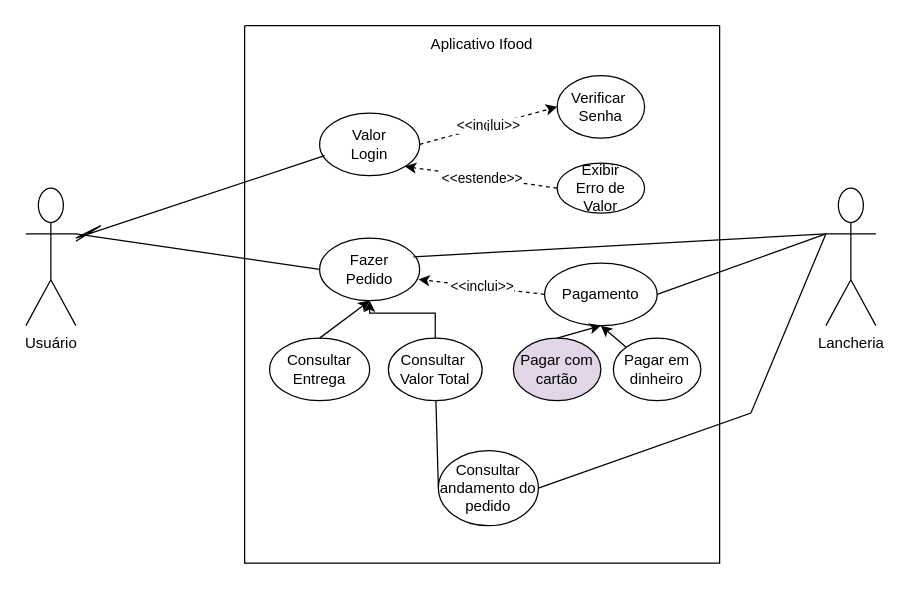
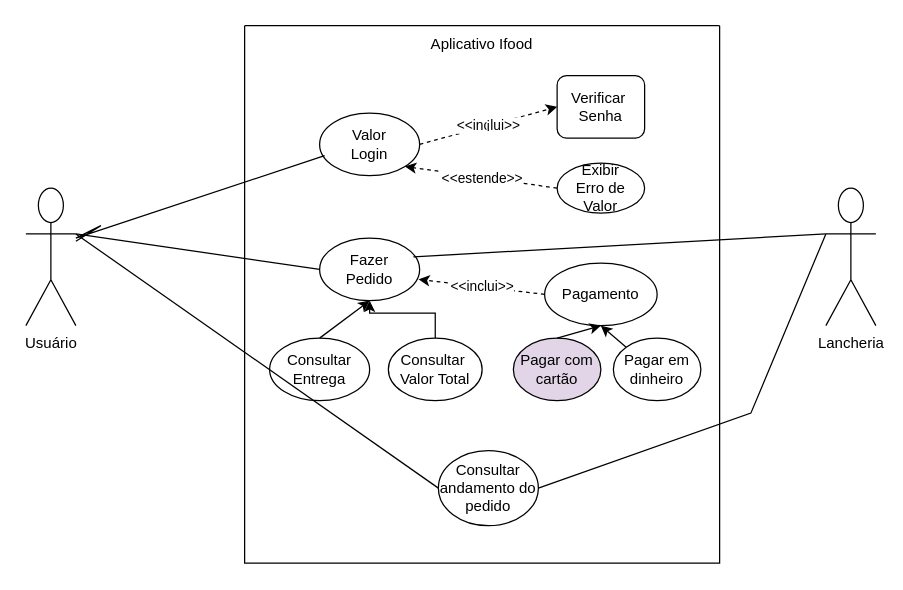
node "Verificar Senha": shape ellipse -> rounded rectangle
edge "Lancheria" -- "Pagamento": removed
edge "Consultar Valor Total" -- "Consultar andamento do pedido": now "Usuário" -- "Consultar andamento do pedido"
